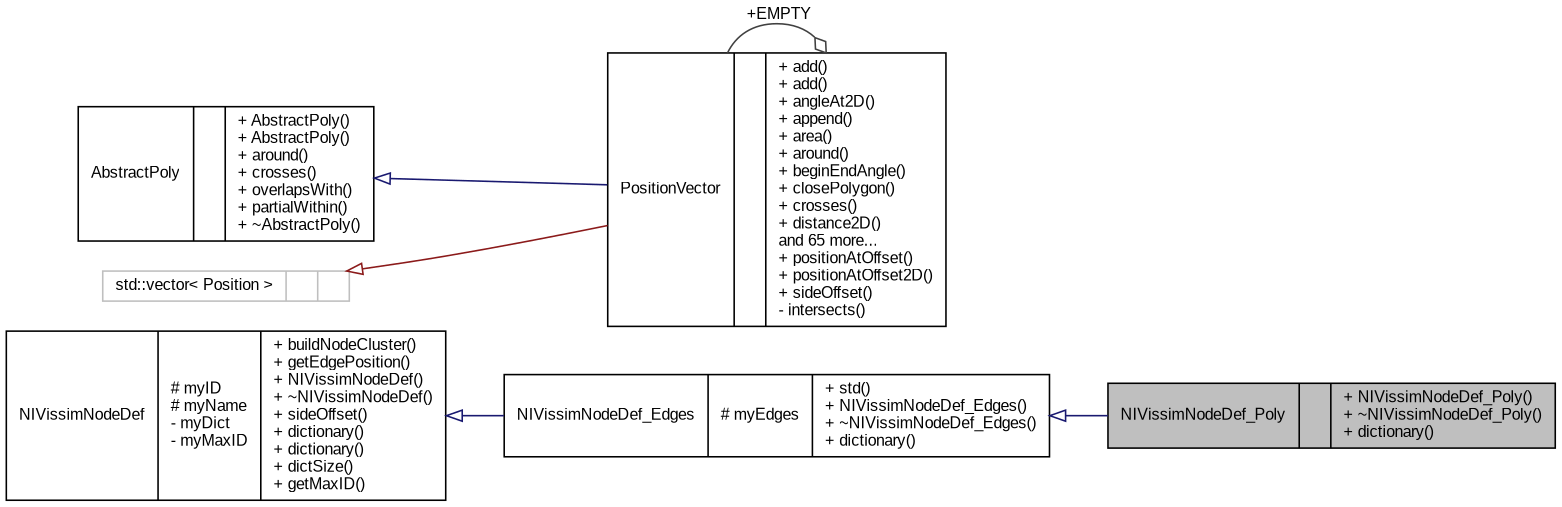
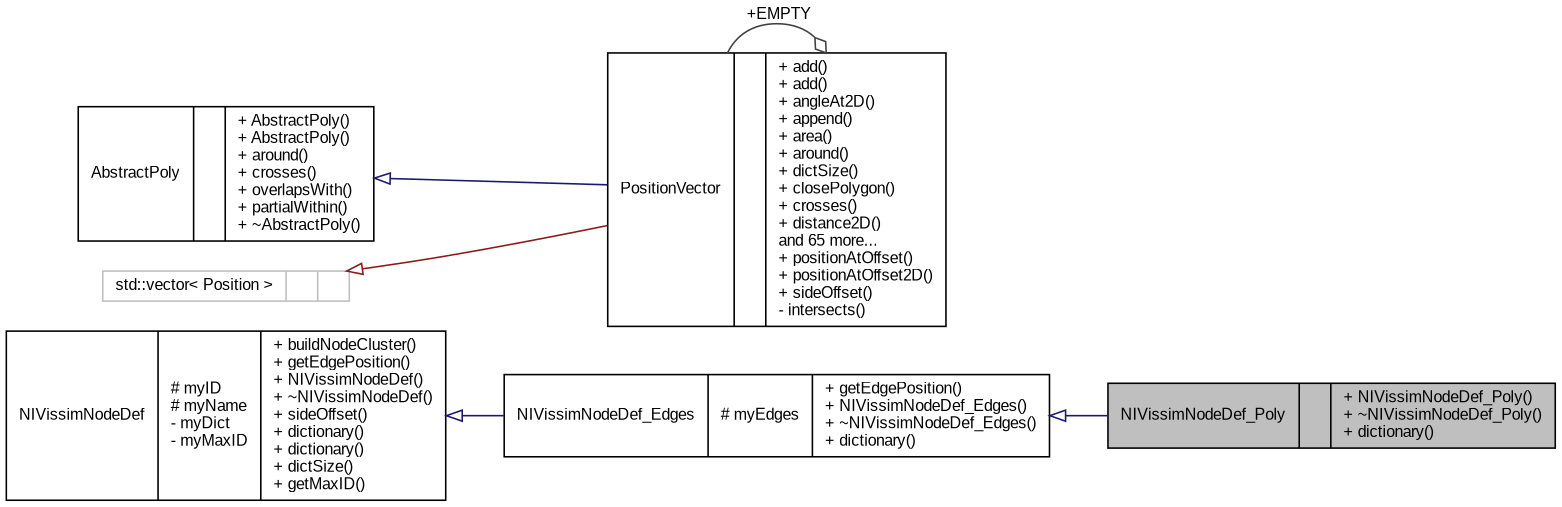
node "PositionVector": text "+ beginEndAngle()" -> "+ dictSize()"
node "NIVissimNodeDef_Edges": text "+ std()" -> "+ getEdgePosition()"
